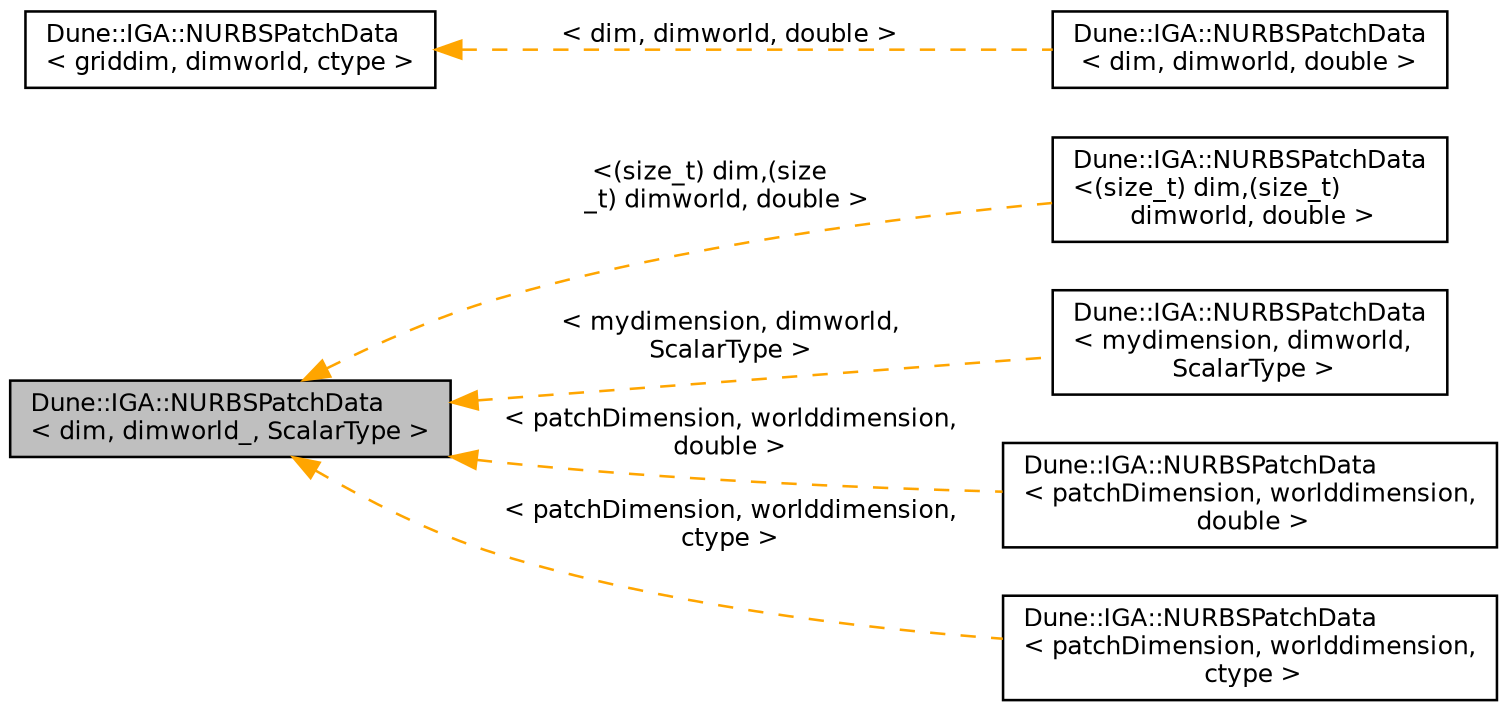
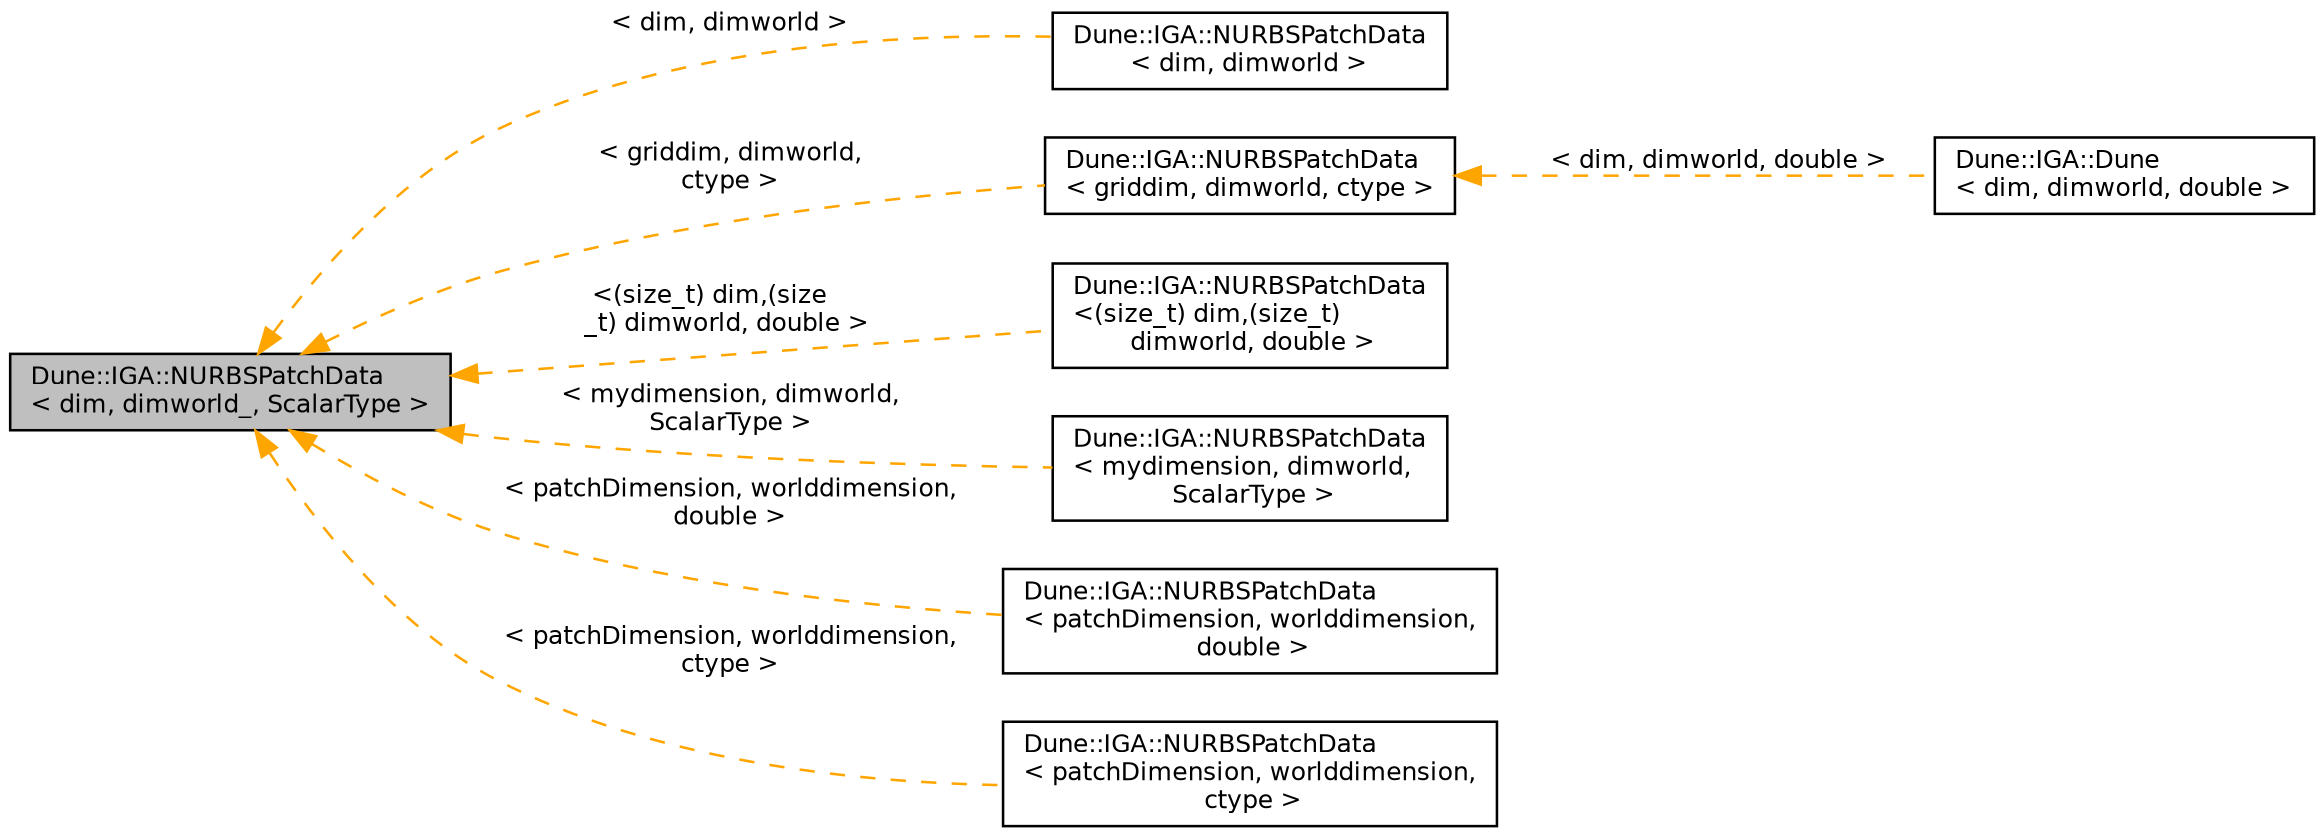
node "Dune::IGA::NURBSPatchData < dim, dimworld, double >": label "Dune::IGA::NURBSPatchData < dim, dimworld, double >" -> "Dune::IGA::Dune < dim, dimworld, double >"
node "Dune::IGA::NURBSPatchData < dim, dimworld >": added
edge "Dune::IGA::NURBSPatchData < griddim, dimworld, ctype >" -> "Dune::IGA::NURBSPatchData < dim, dimworld_, ScalarType >": added, label "< griddim, dimworld, ctype >"
